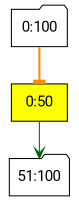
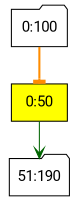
node "51:100": label "51:100" -> "51:190"
